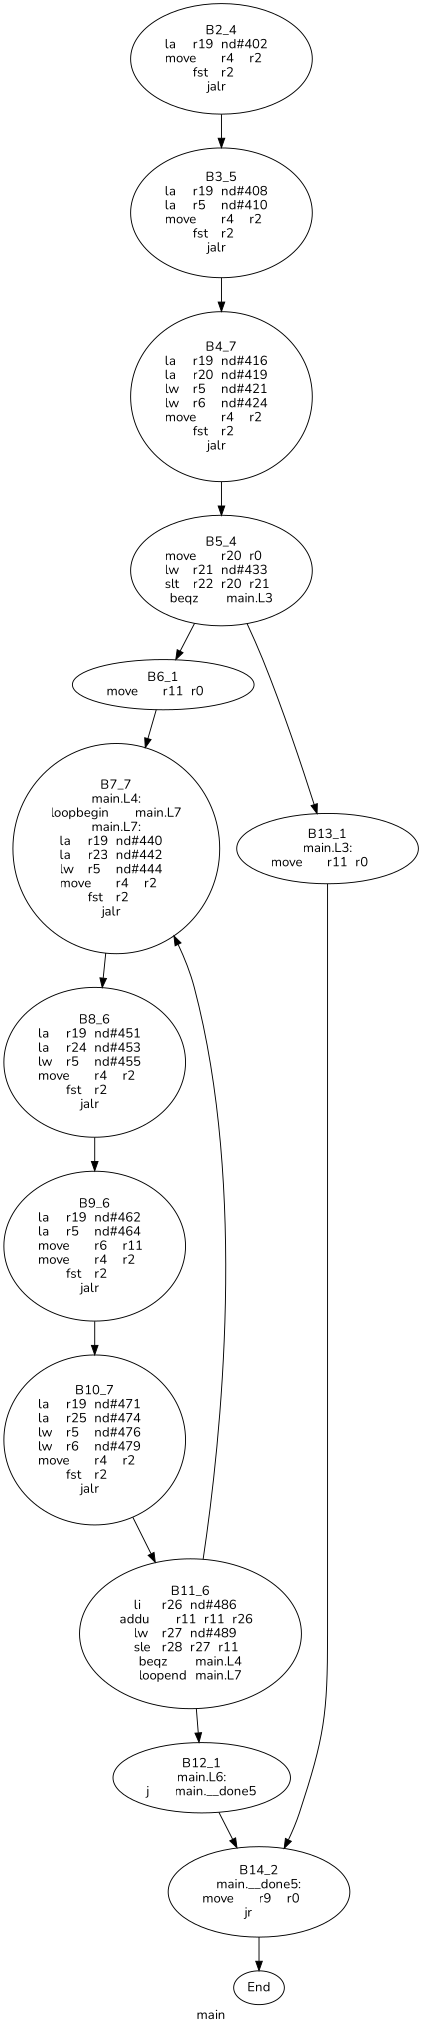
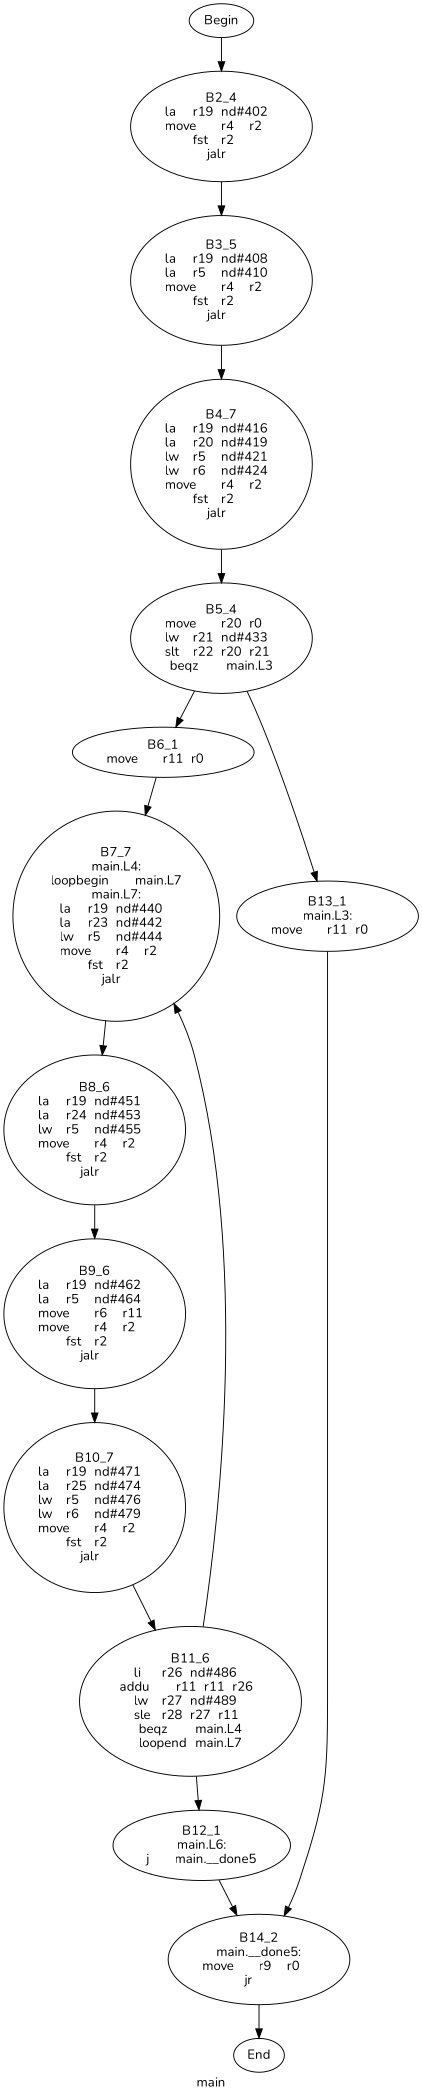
node "Begin": added
